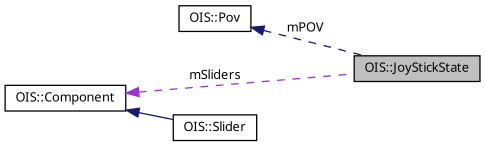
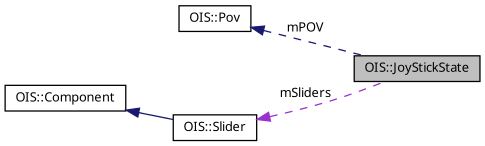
edge "OIS::JoyStickState" -> "OIS::Component": now "OIS::JoyStickState" -> "OIS::Slider"
